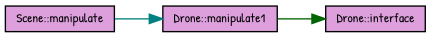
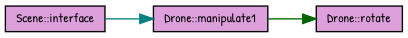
node "Scene::manipulate": label "Scene::manipulate" -> "Scene::interface"
node "Drone::interface": label "Drone::interface" -> "Drone::rotate"
